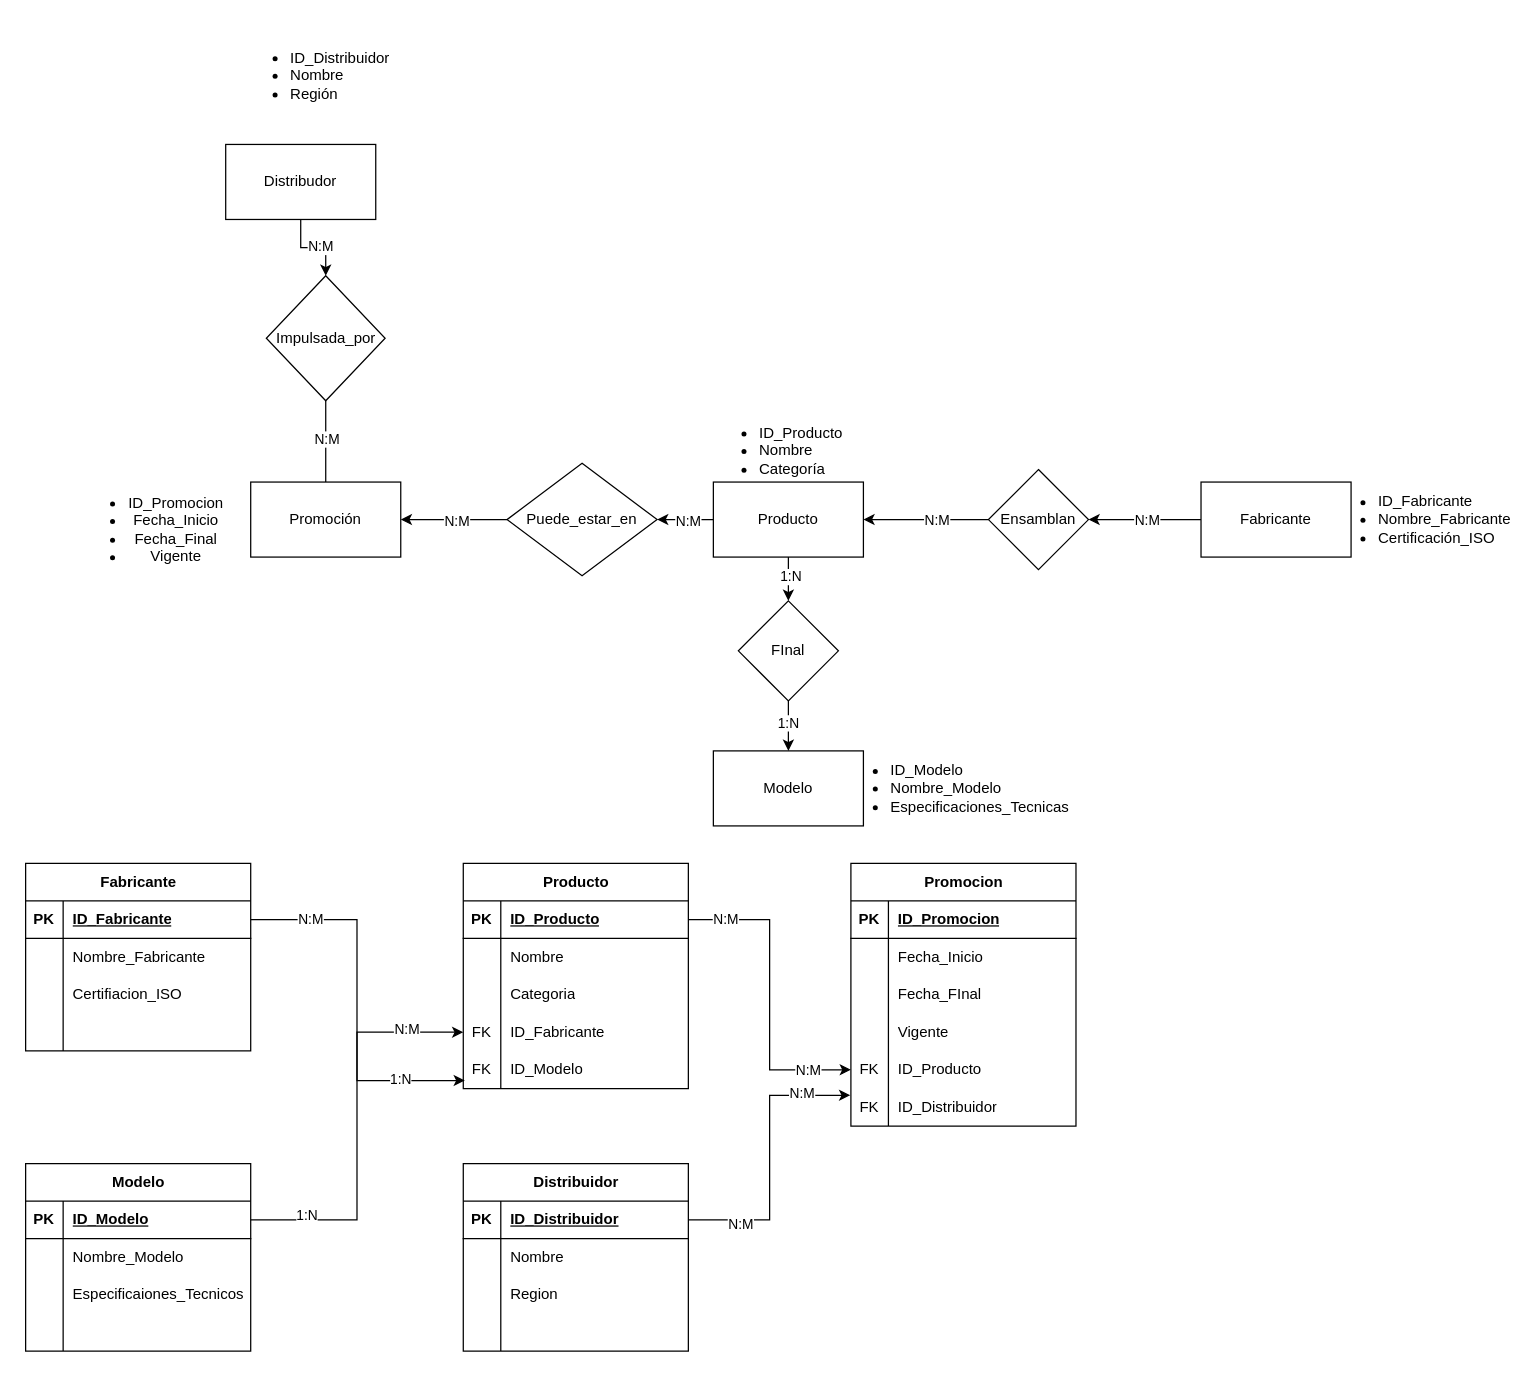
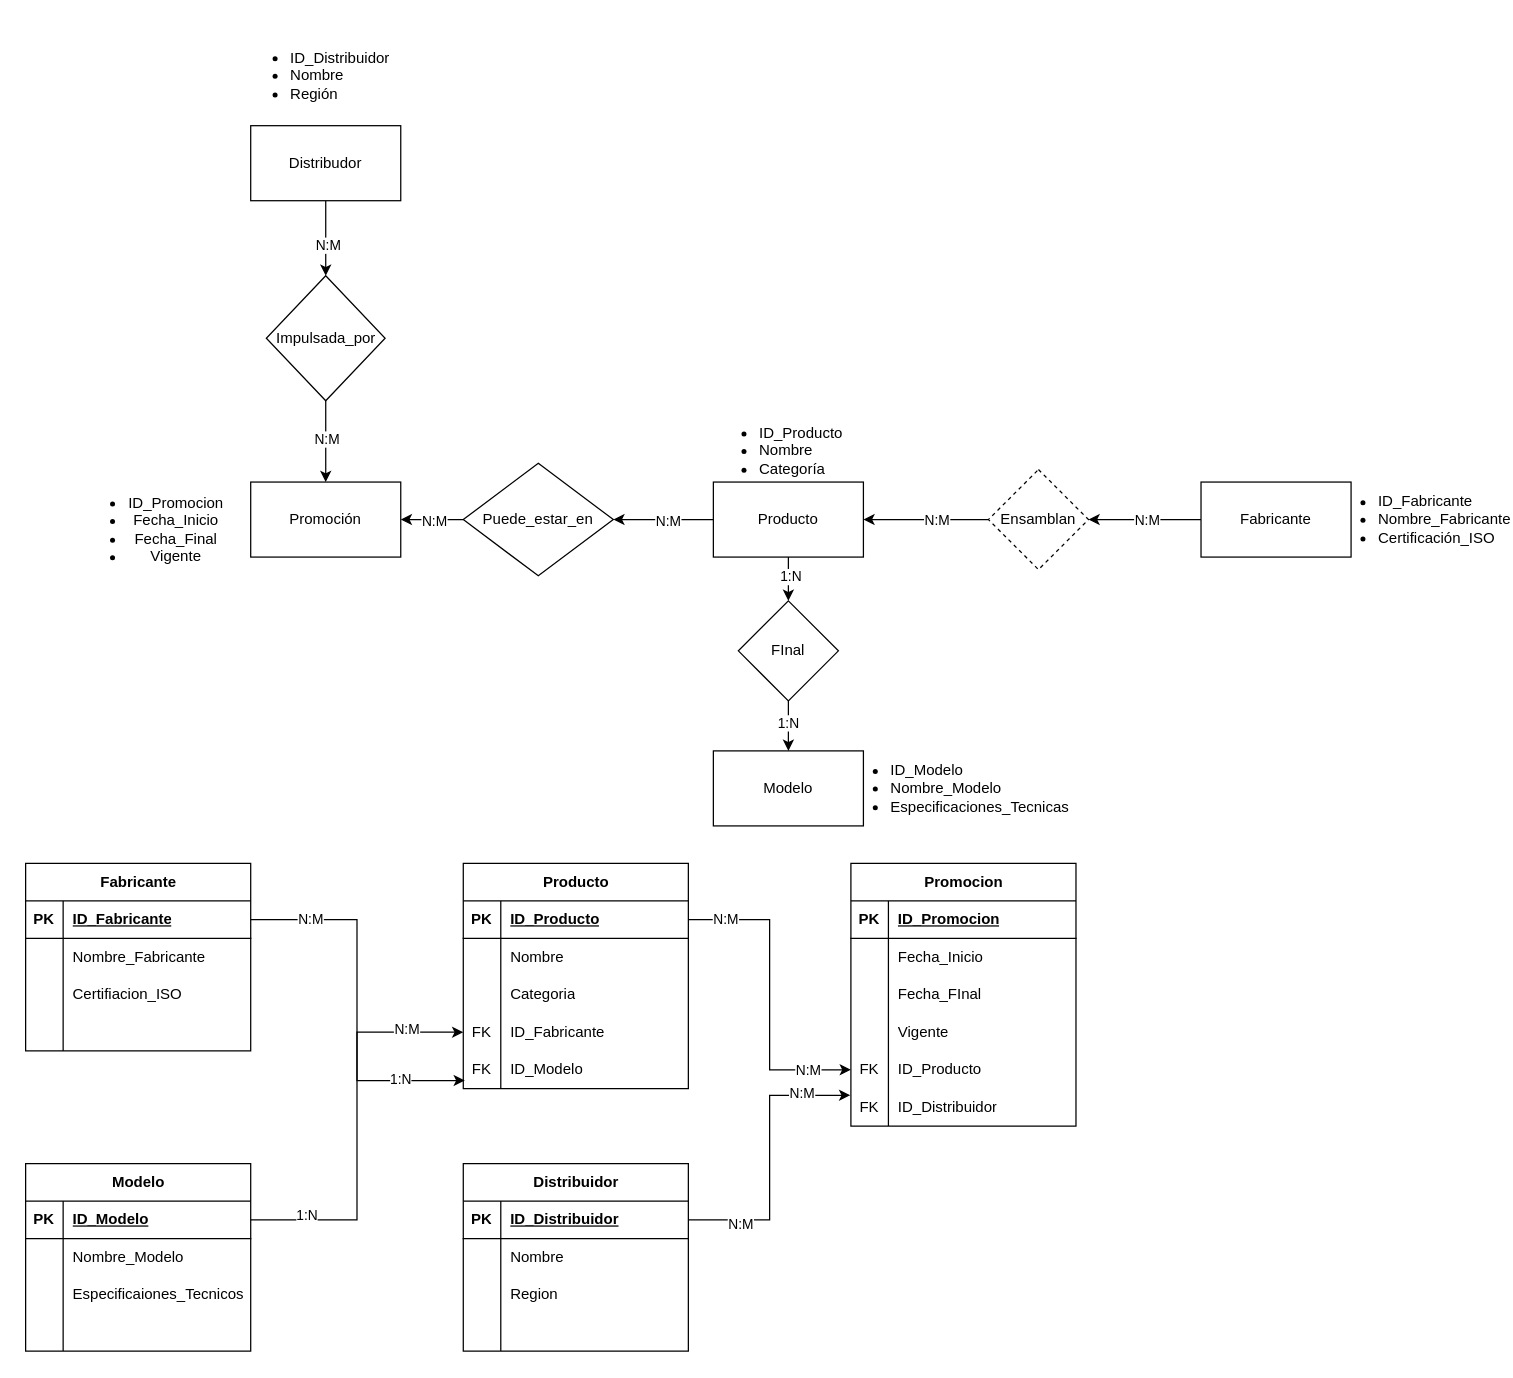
node "Distribudor": moved (301, 182) -> (326, 163)
edge "Impulsada_por" -- "Promoción": arrowhead none -> classic
node "Puede_estar_en": moved (582, 519) -> (538, 519)
node "Ensamblan": style solid -> dashed
